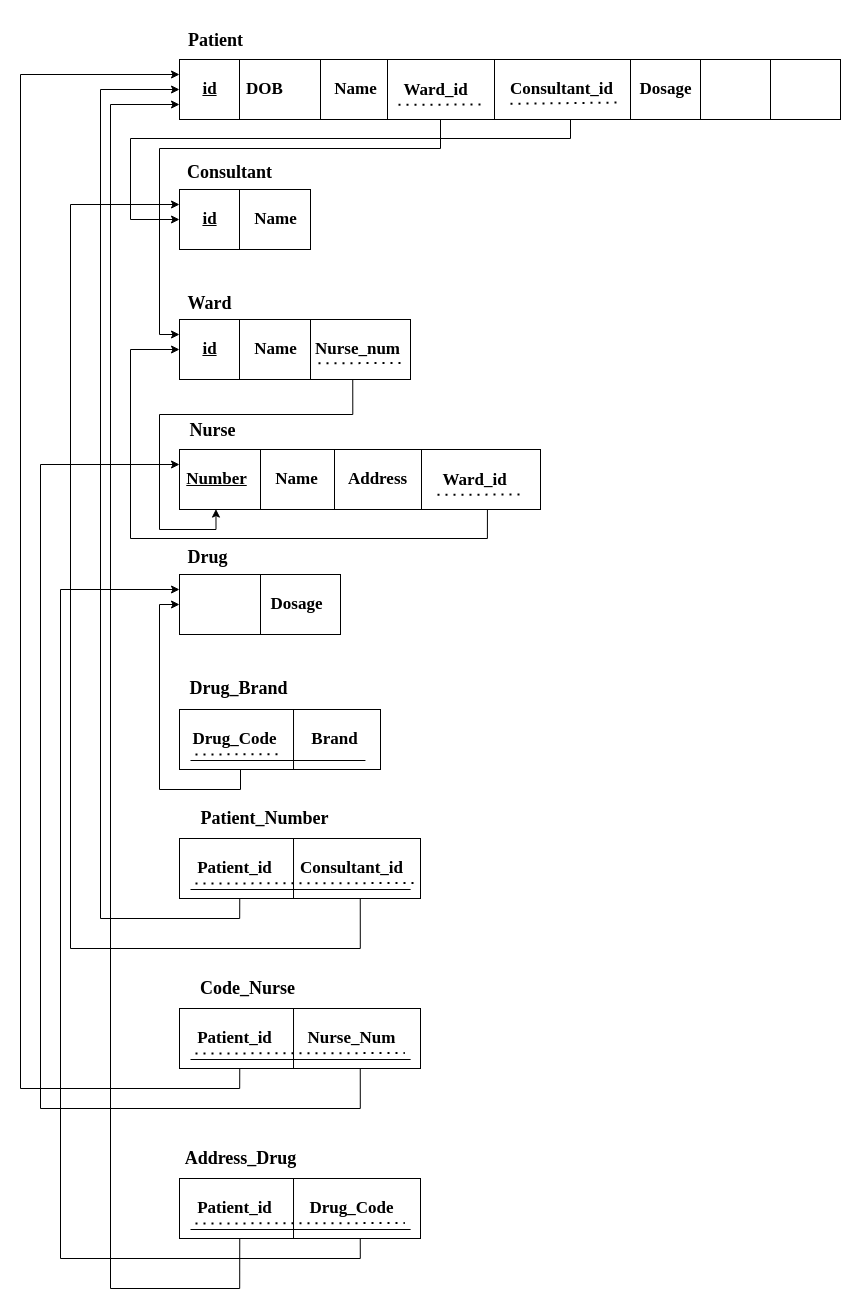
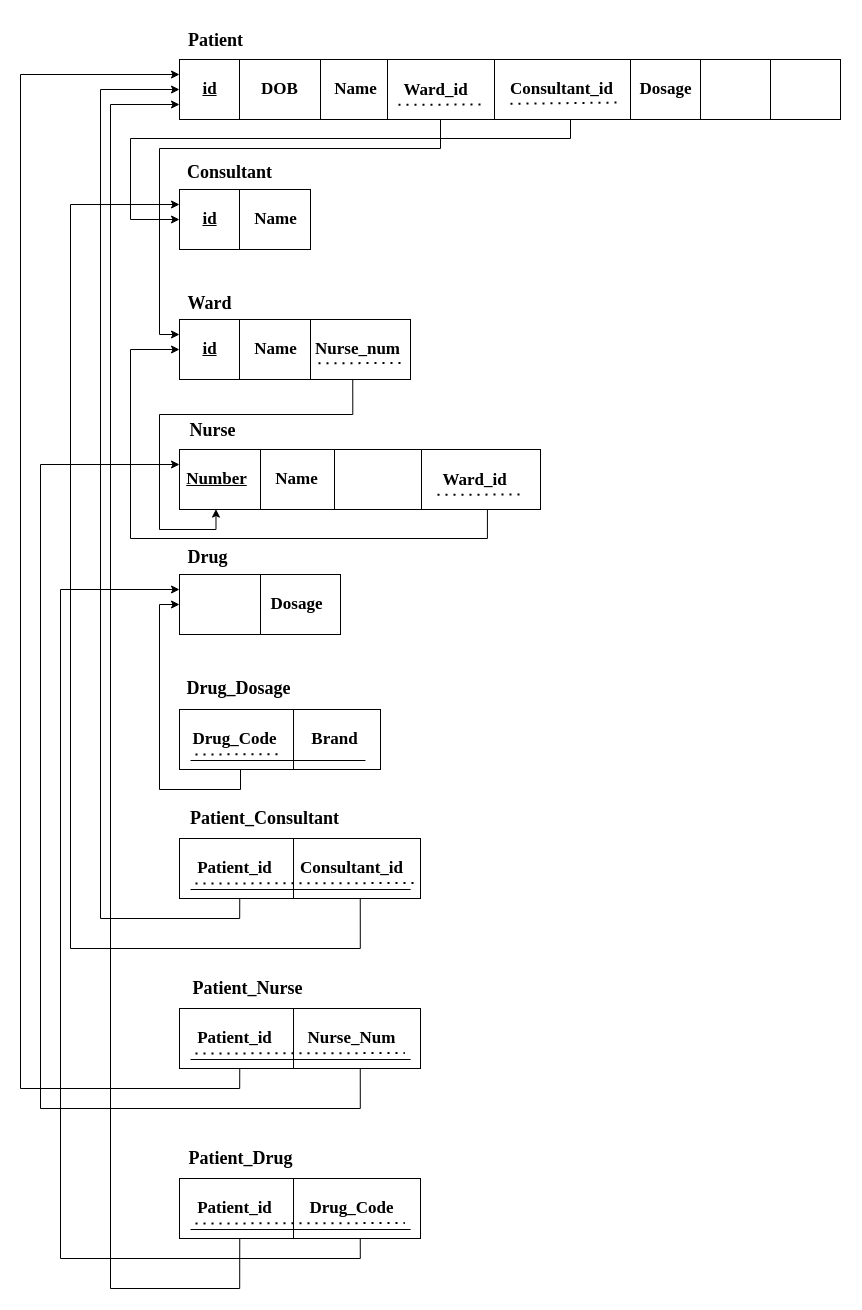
node "DOB": moved (265, 90) -> (280, 90)
node "Address": removed
node "Drug_Brand": label "Drug_Brand" -> "Drug_Dosage"
node "Patient_Number": label "Patient_Number" -> "Patient_Consultant"
node "Code_Nurse": label "Code_Nurse" -> "Patient_Nurse"
node "Address_Drug": label "Address_Drug" -> "Patient_Drug"
